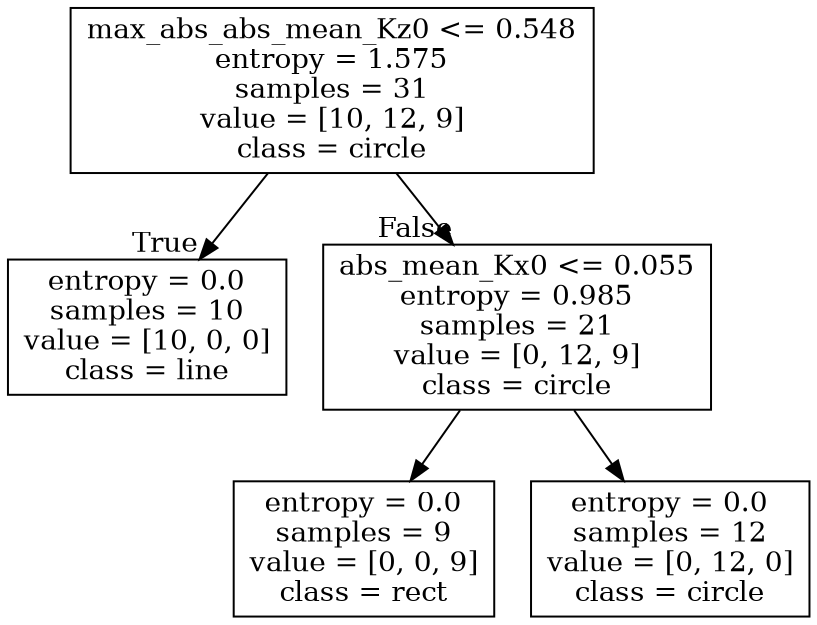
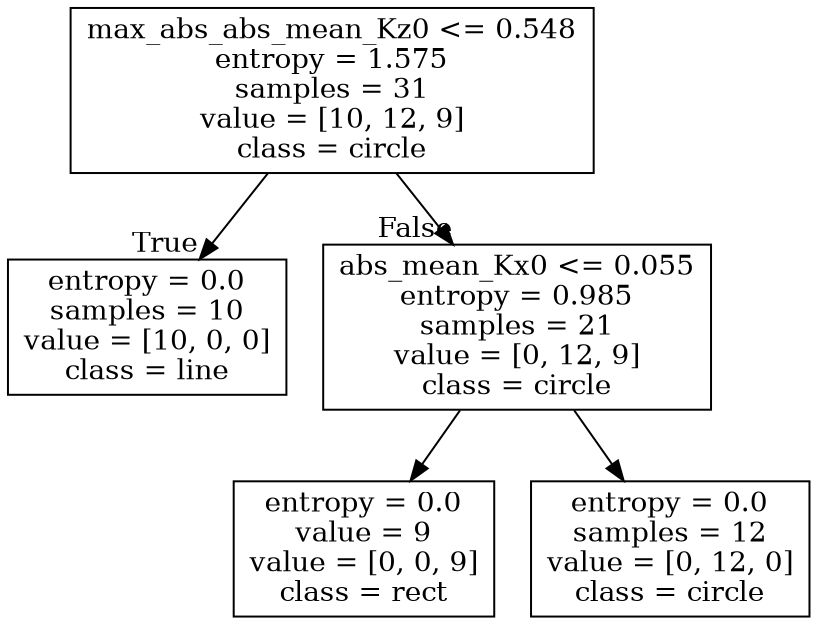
node "entropy = 0.0 samples = 9 value = [0, 0, 9] class = rect": label "entropy = 0.0 samples = 9 value = [0, 0, 9] class = rect" -> "entropy = 0.0 value = 9 value = [0, 0, 9] class = rect"
